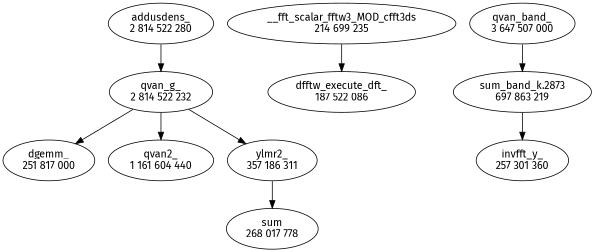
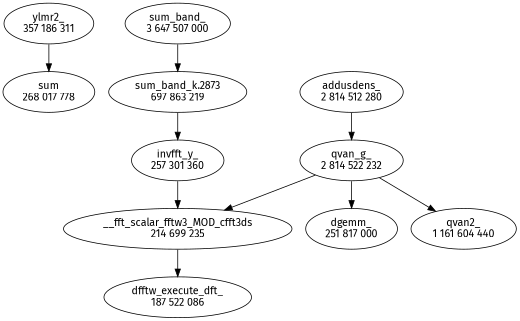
node "addusdens_ 2 814 522 280": label "addusdens_ 2 814 522 280" -> "addusdens_ 2 814 512 280"
node "qvan_band_ 3 647 507 000": label "qvan_band_ 3 647 507 000" -> "sum_band_ 3 647 507 000"
edge "qvan_g_ 2 814 522 232" -> "ylmr2_ 357 186 311": now "qvan_g_ 2 814 522 232" -> "__fft_scalar_fftw3_MOD_cfft3ds 214 699 235"
edge "invfft_y_ 257 301 360" -> "__fft_scalar_fftw3_MOD_cfft3ds 214 699 235": added
